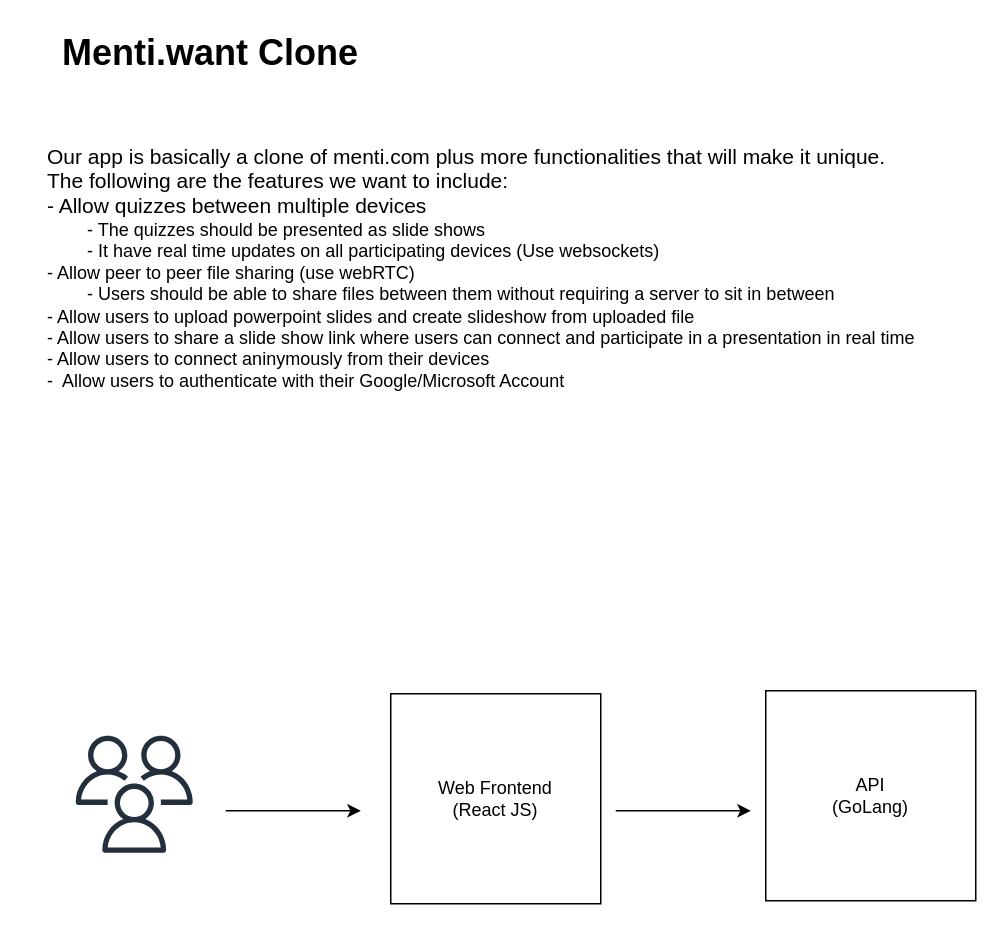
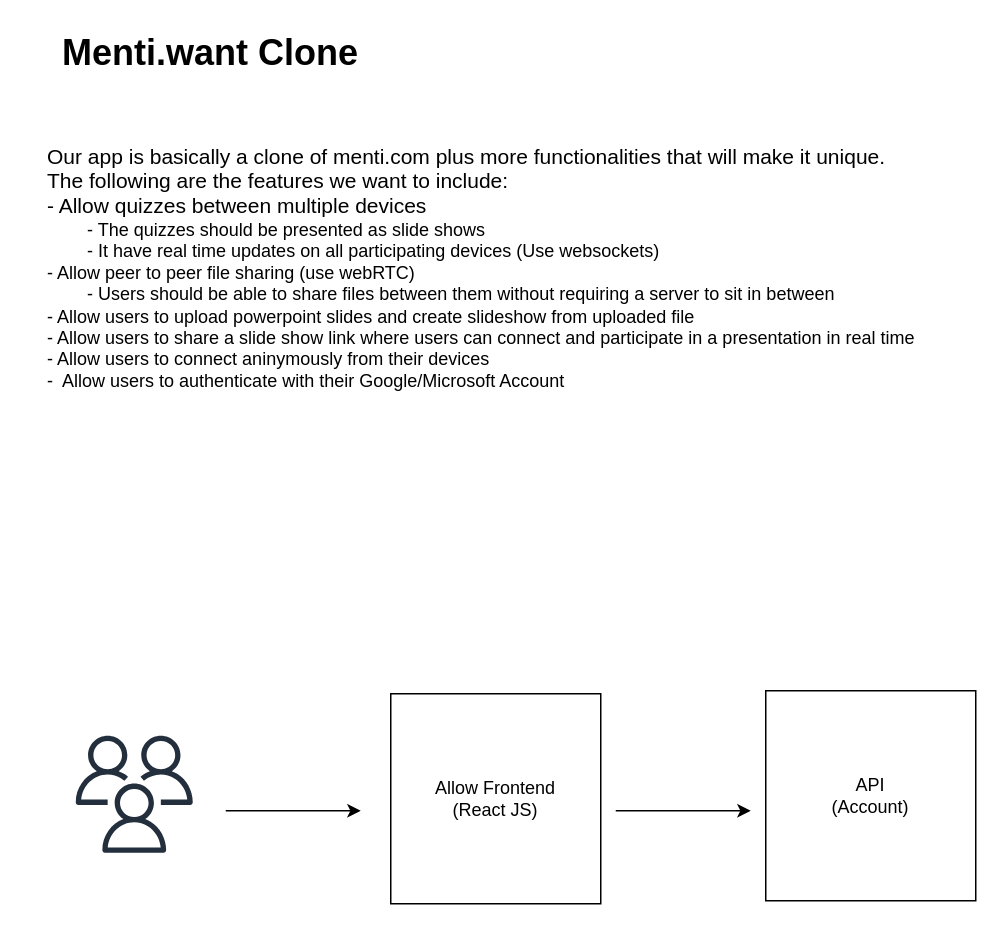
node "API (GoLang)": label "API (GoLang)" -> "API (Account)"
node "Web Frontend (React JS)": label "Web Frontend (React JS)" -> "Allow Frontend (React JS)"
